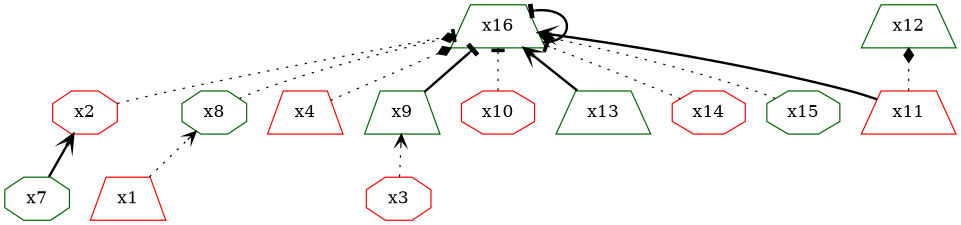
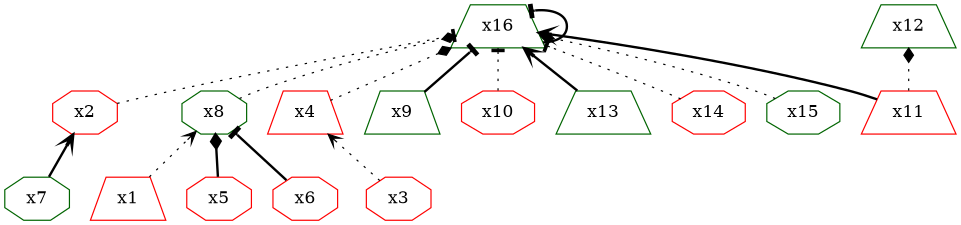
edge "x3" -> "x9": now "x3" -> "x4"
node "x5": added
node "x6": added
